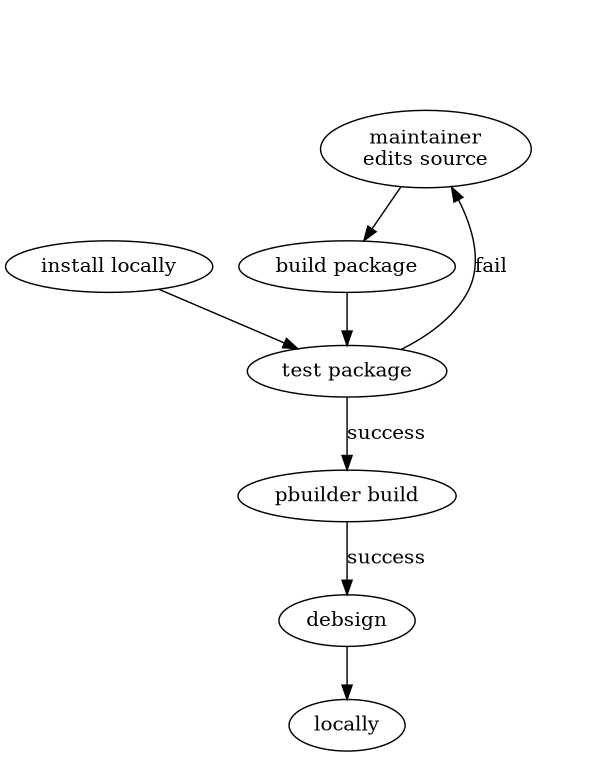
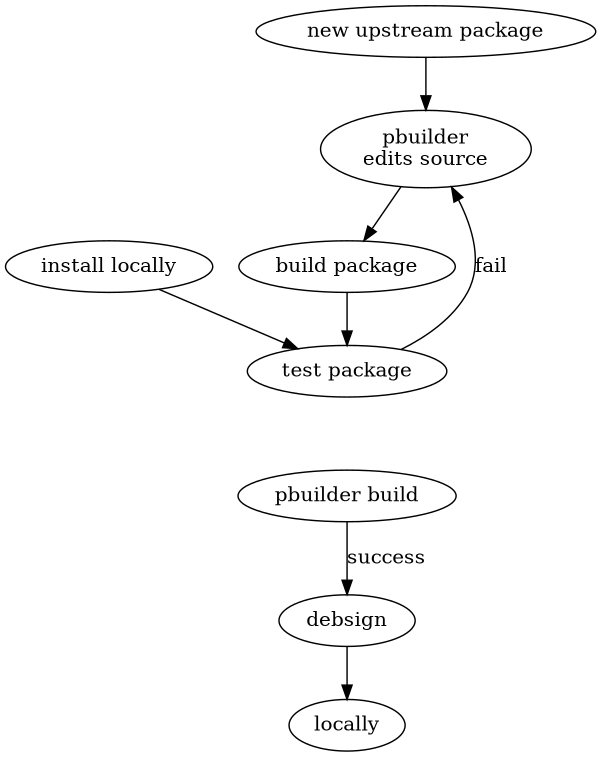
node "new upstream package": added
node "maintainer edits source": label "maintainer edits source" -> "pbuilder edits source"
edge "test package" -> "pbuilder build": removed, label "success"
